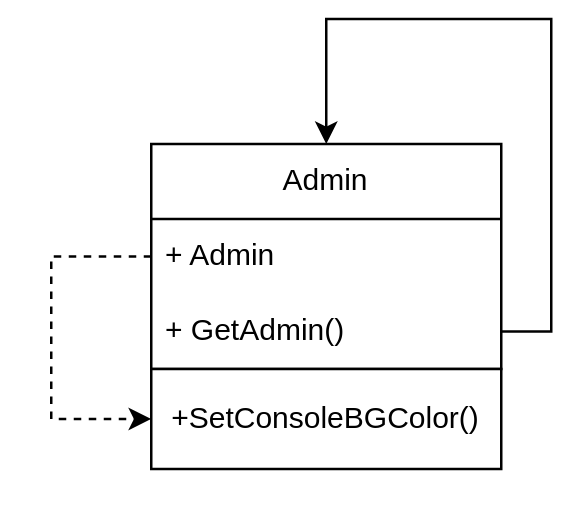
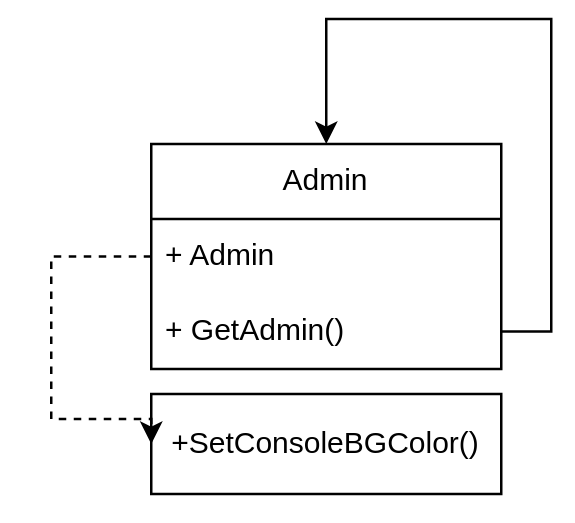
node "+SetConsoleBGColor()": moved (326, 419) -> (326, 444)
